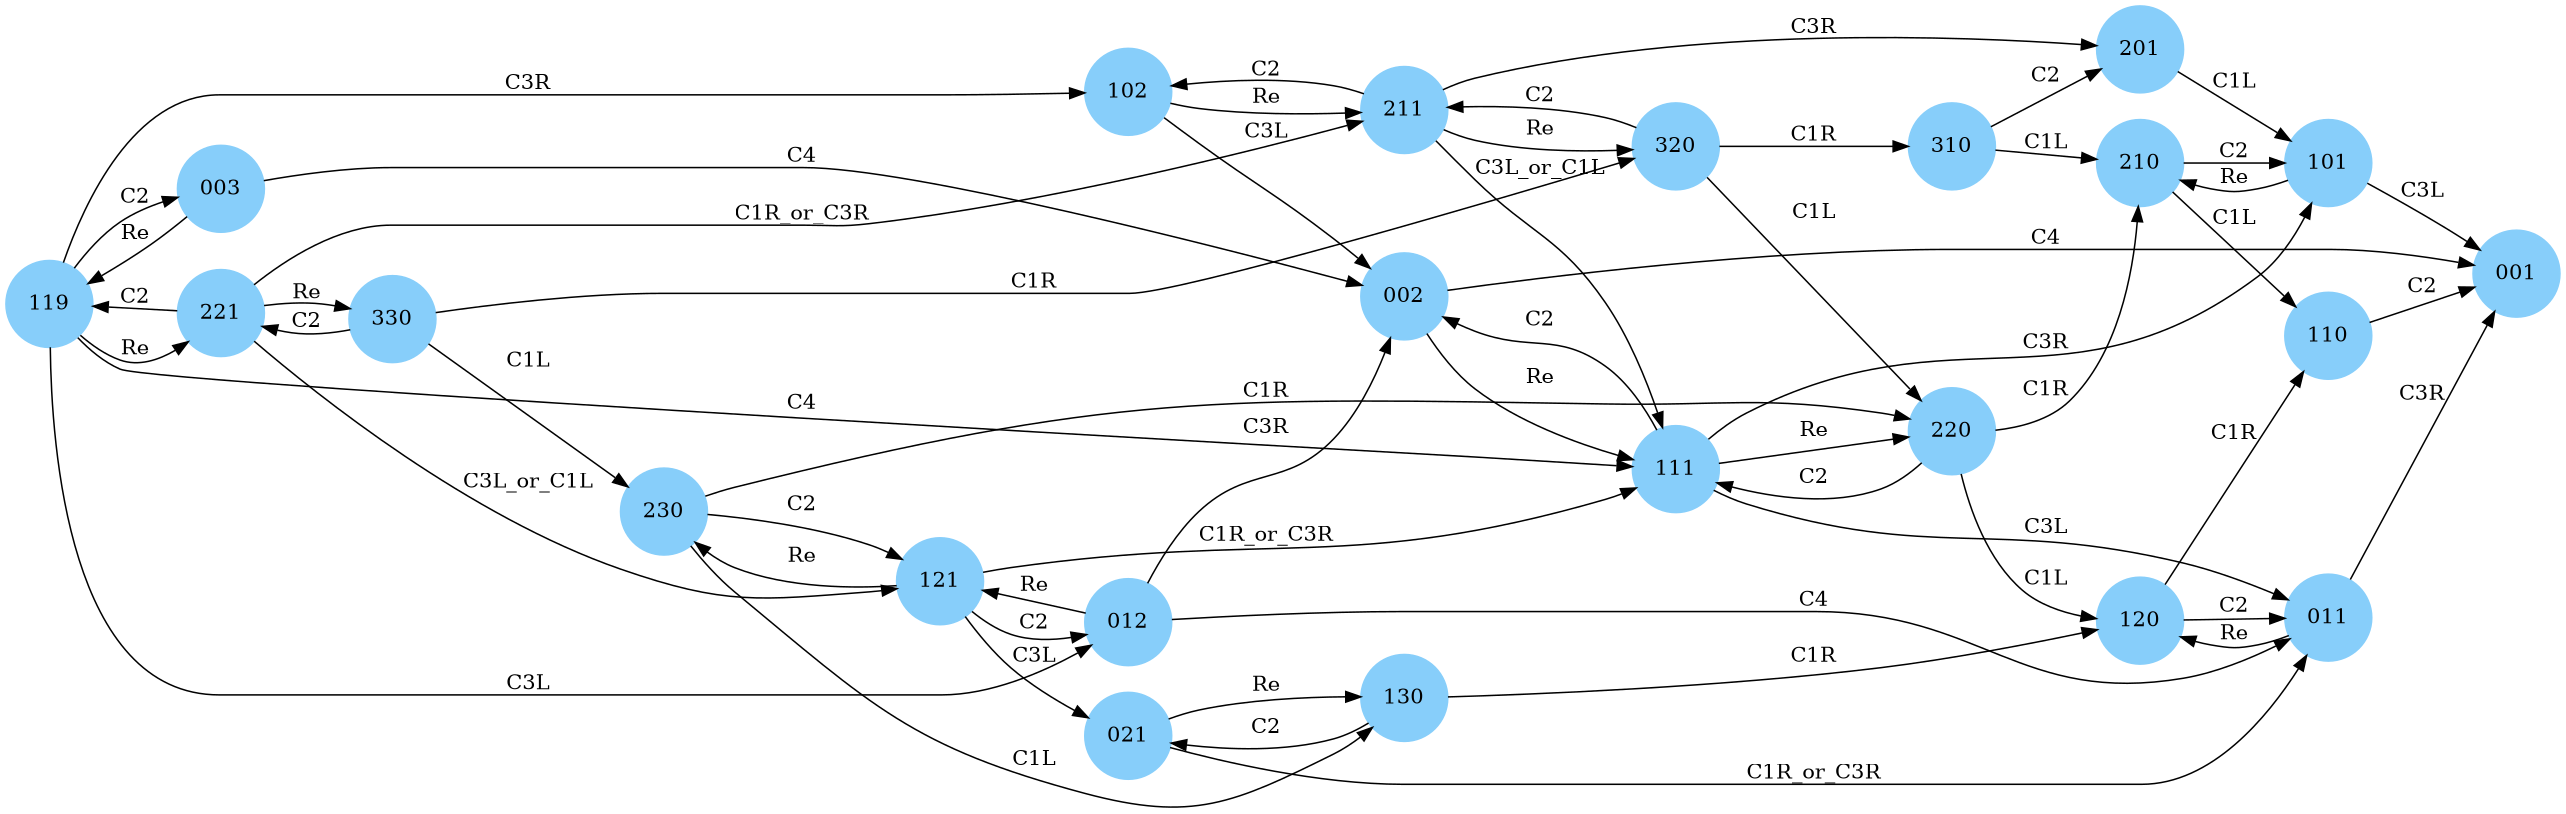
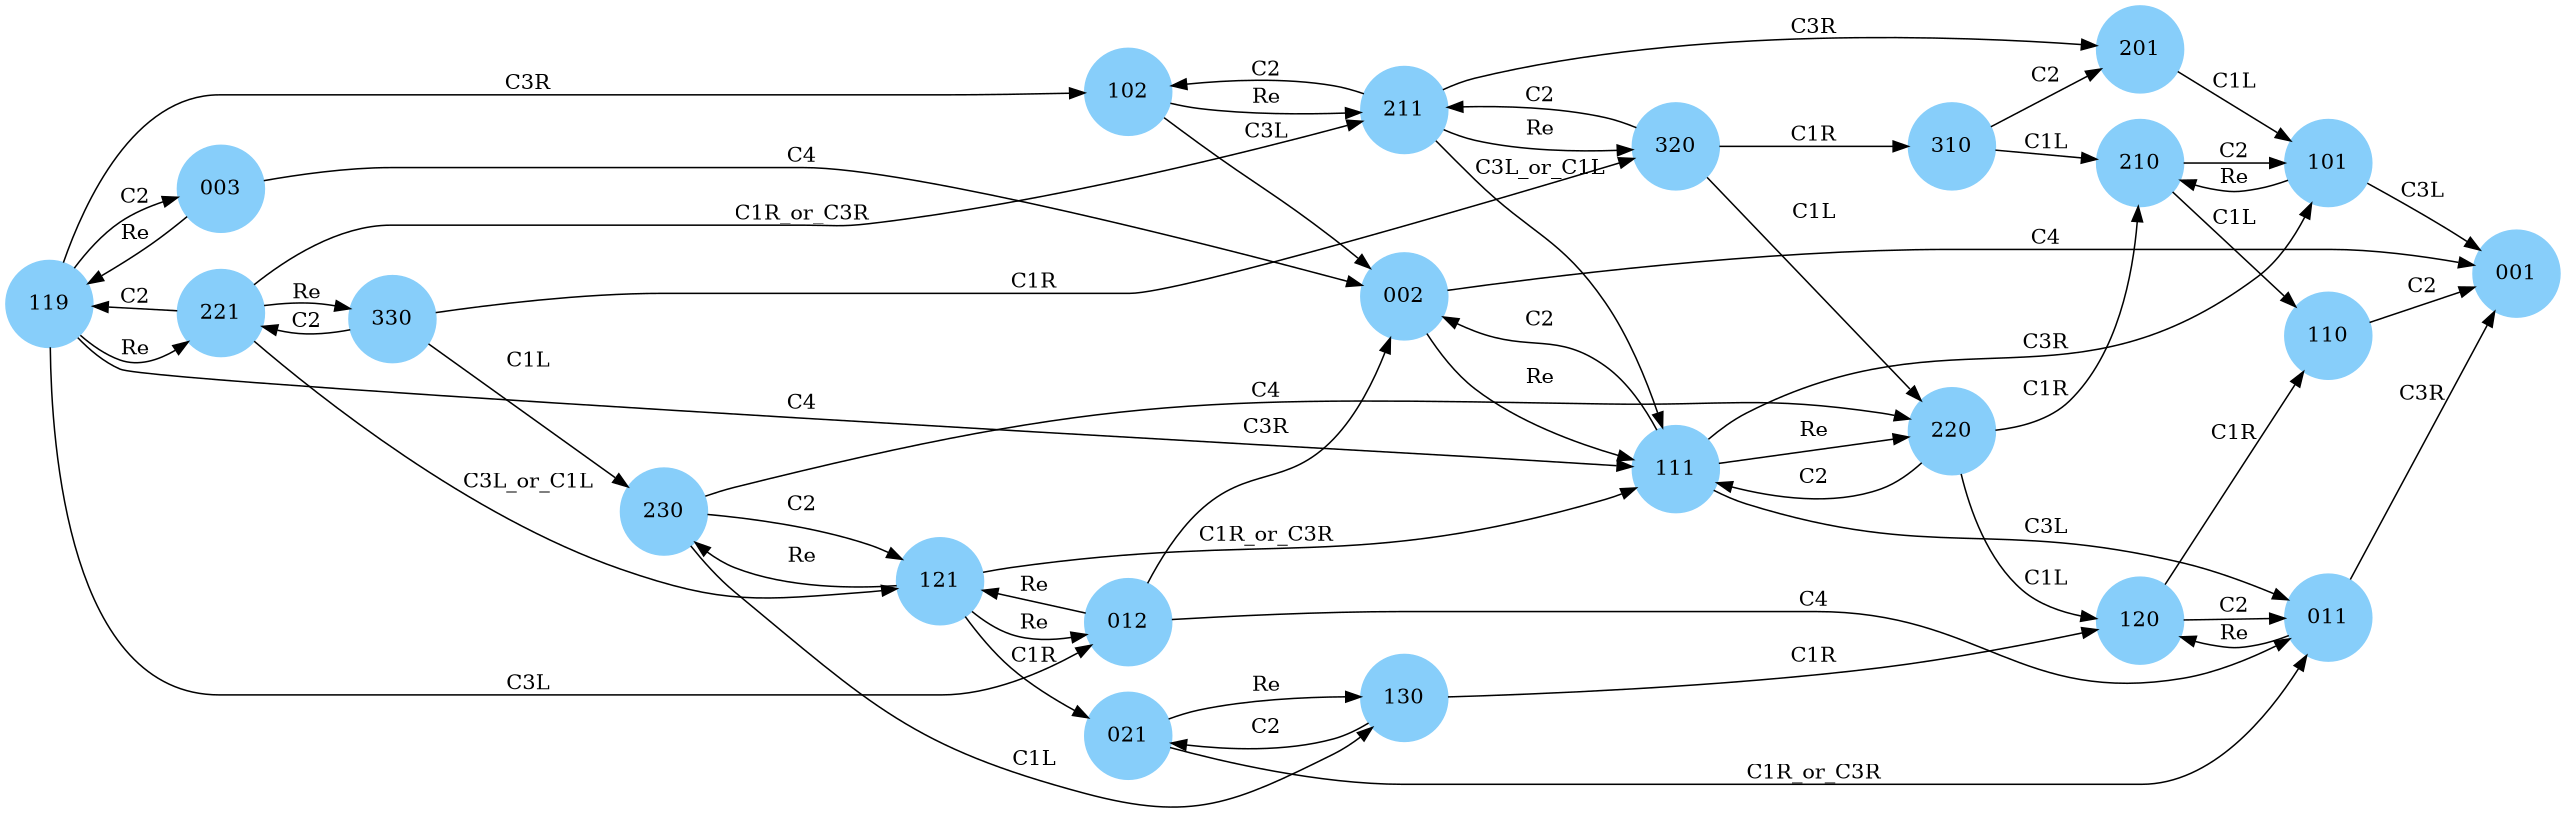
edge "230" -> "220": label "C1R" -> "C4"
edge "121" -> "012": label "C2" -> "Re"
edge "121" -> "021": label "C3L" -> "C1R"
